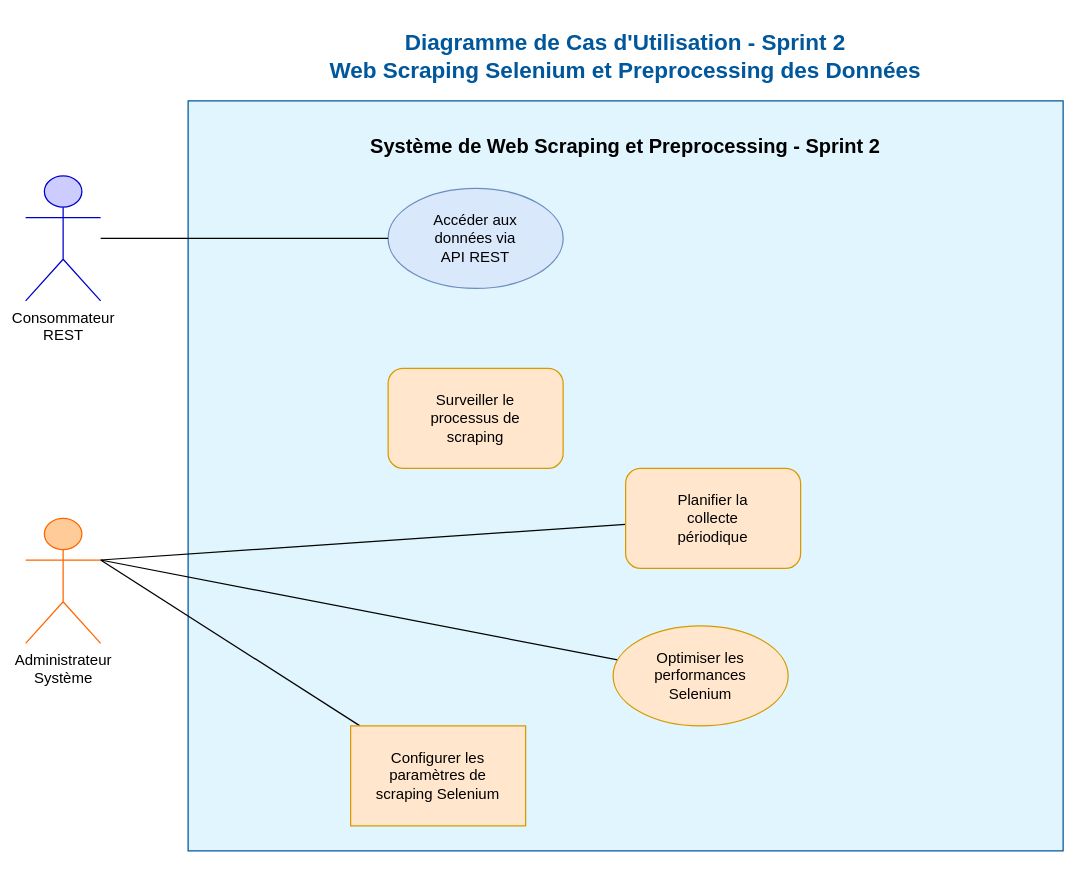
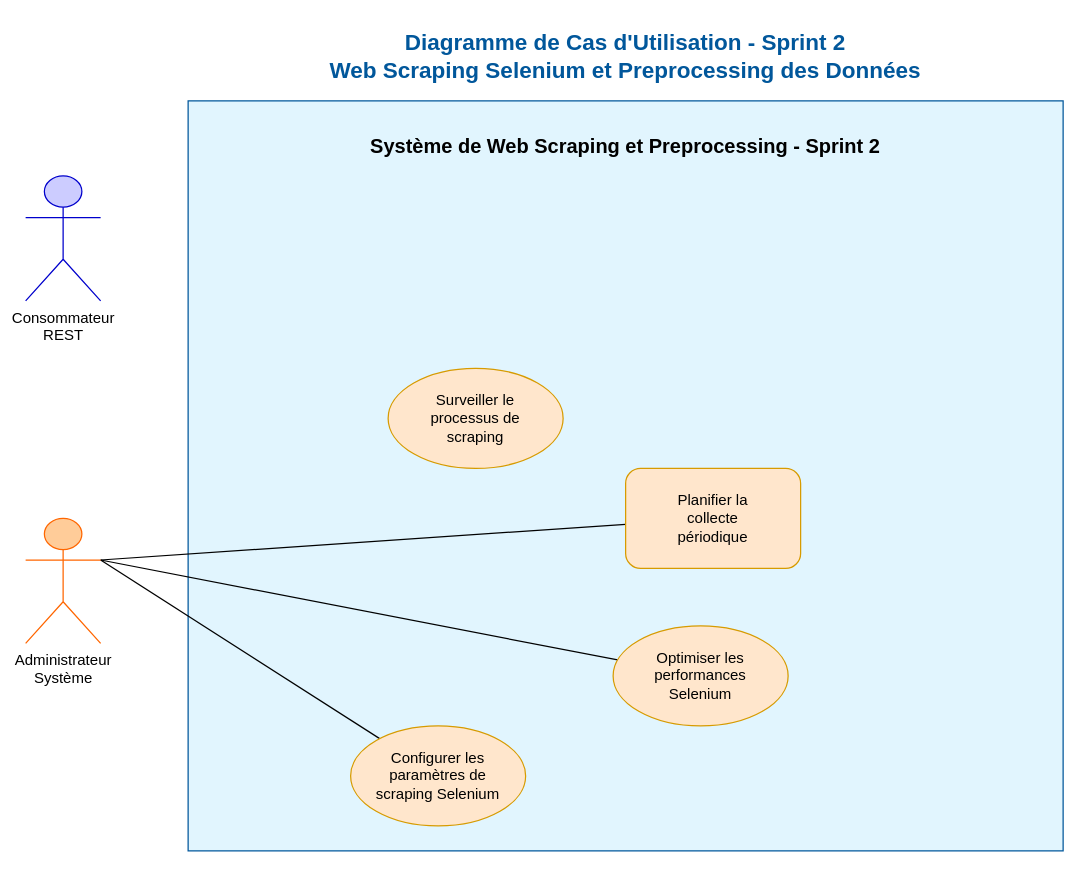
edge "Consommateur REST" -- "Accéder aux données via API REST": removed
node "Accéder aux données via API REST": removed
node "Surveiller le processus de scraping": shape rounded rectangle -> ellipse
node "Configurer les paramètres de scraping Selenium": shape rectangle -> ellipse
